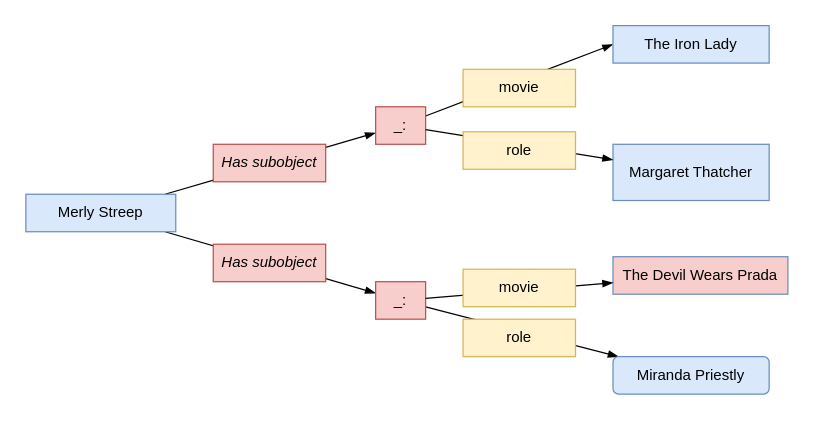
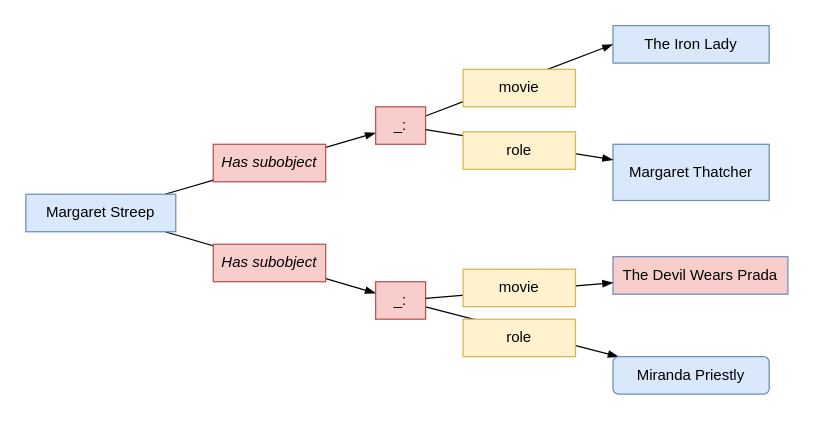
node "Merly Streep": label "Merly Streep" -> "Margaret Streep"
